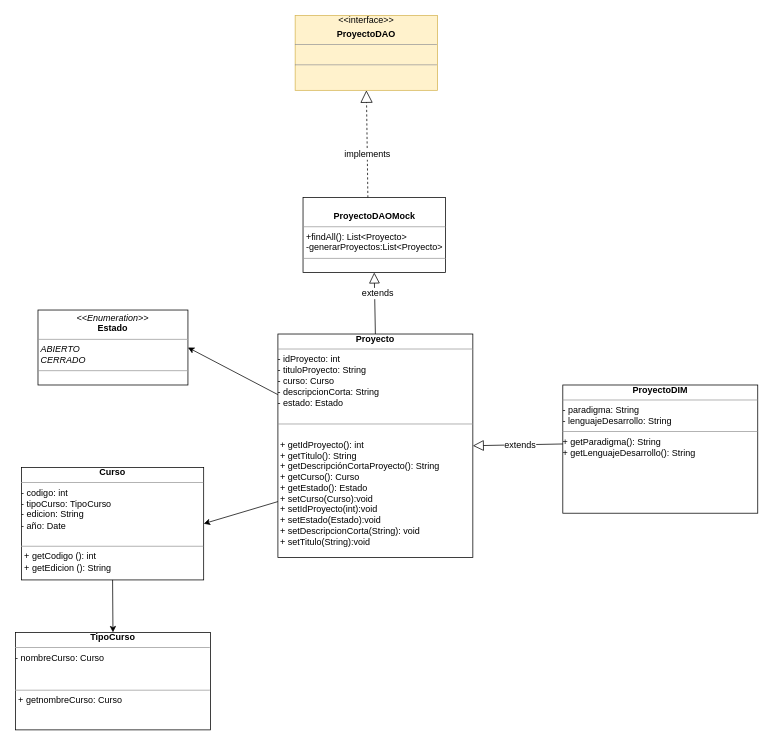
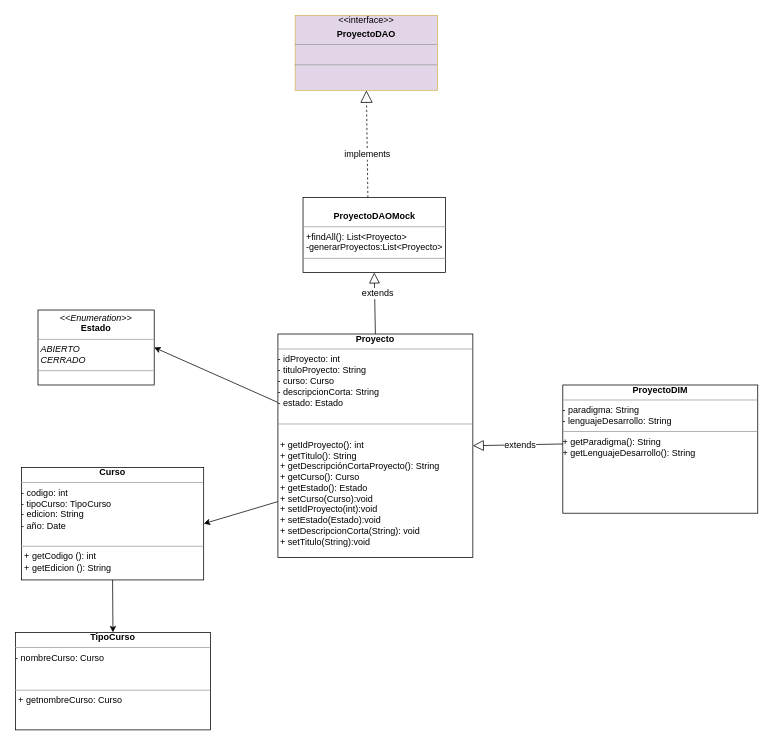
node "<<interface>> ProyectoDAO": fillcolor #fff2cc -> #e1d5e7
node "<<Enumeration>> Estado ABIERTO CERRADO": size 150x75 -> 116x75
